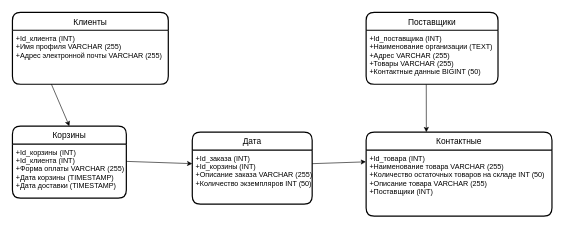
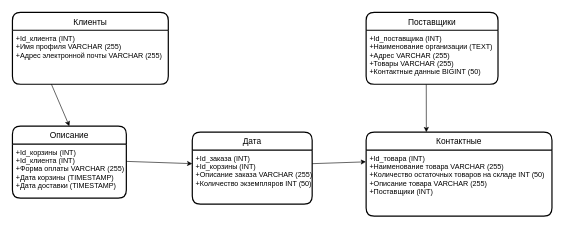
node "Корзины": label "Корзины" -> "Описание"
